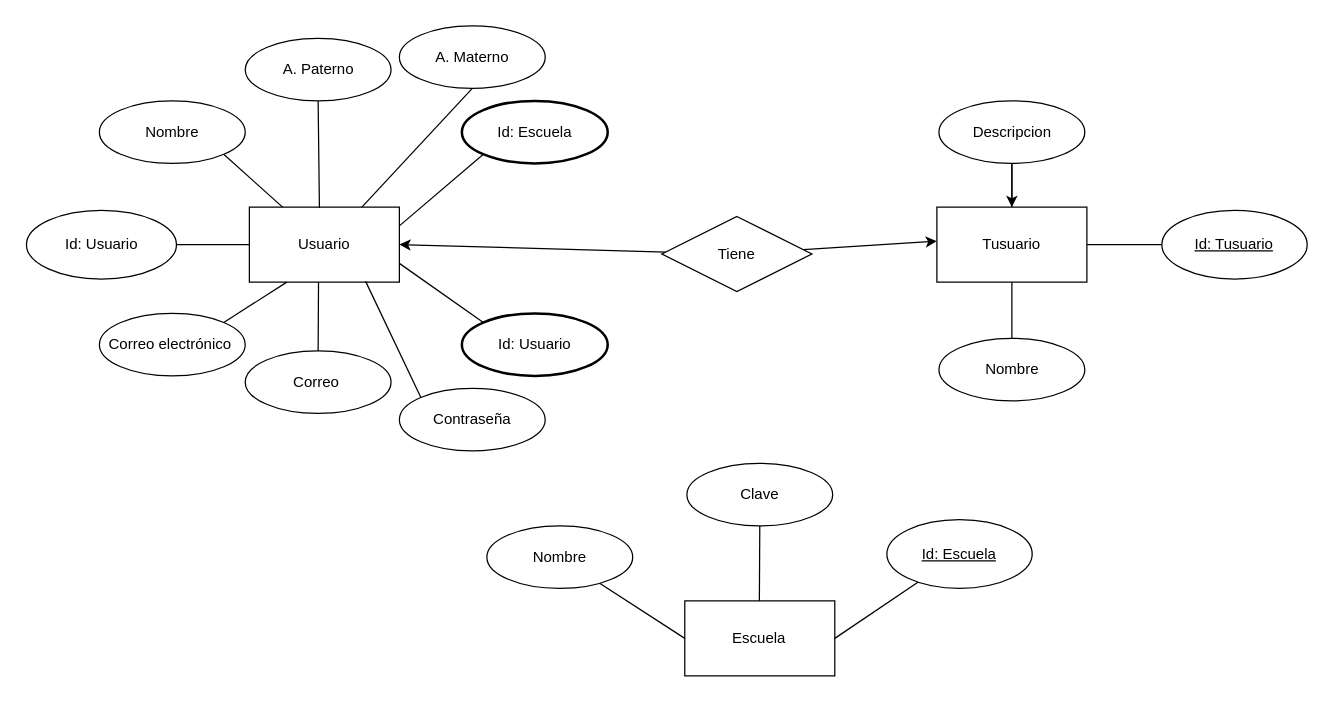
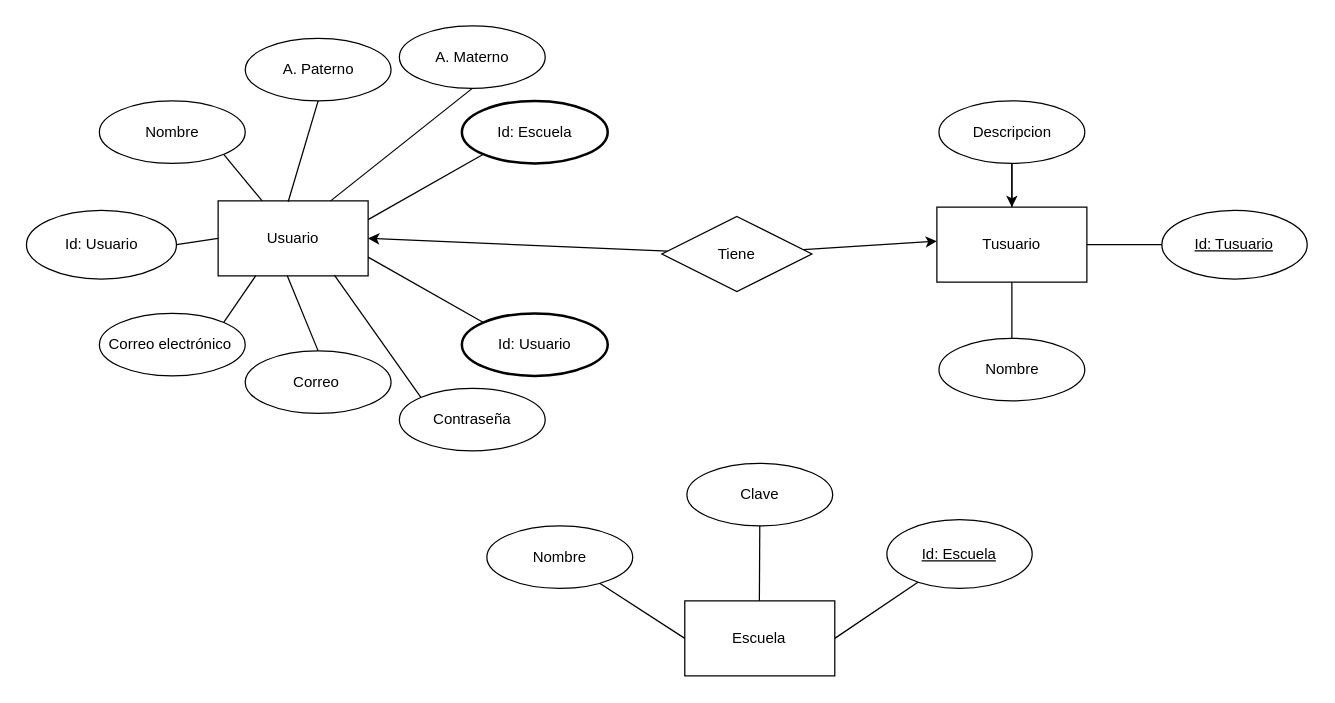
node "Usuario": moved (324, 244) -> (293, 238)
